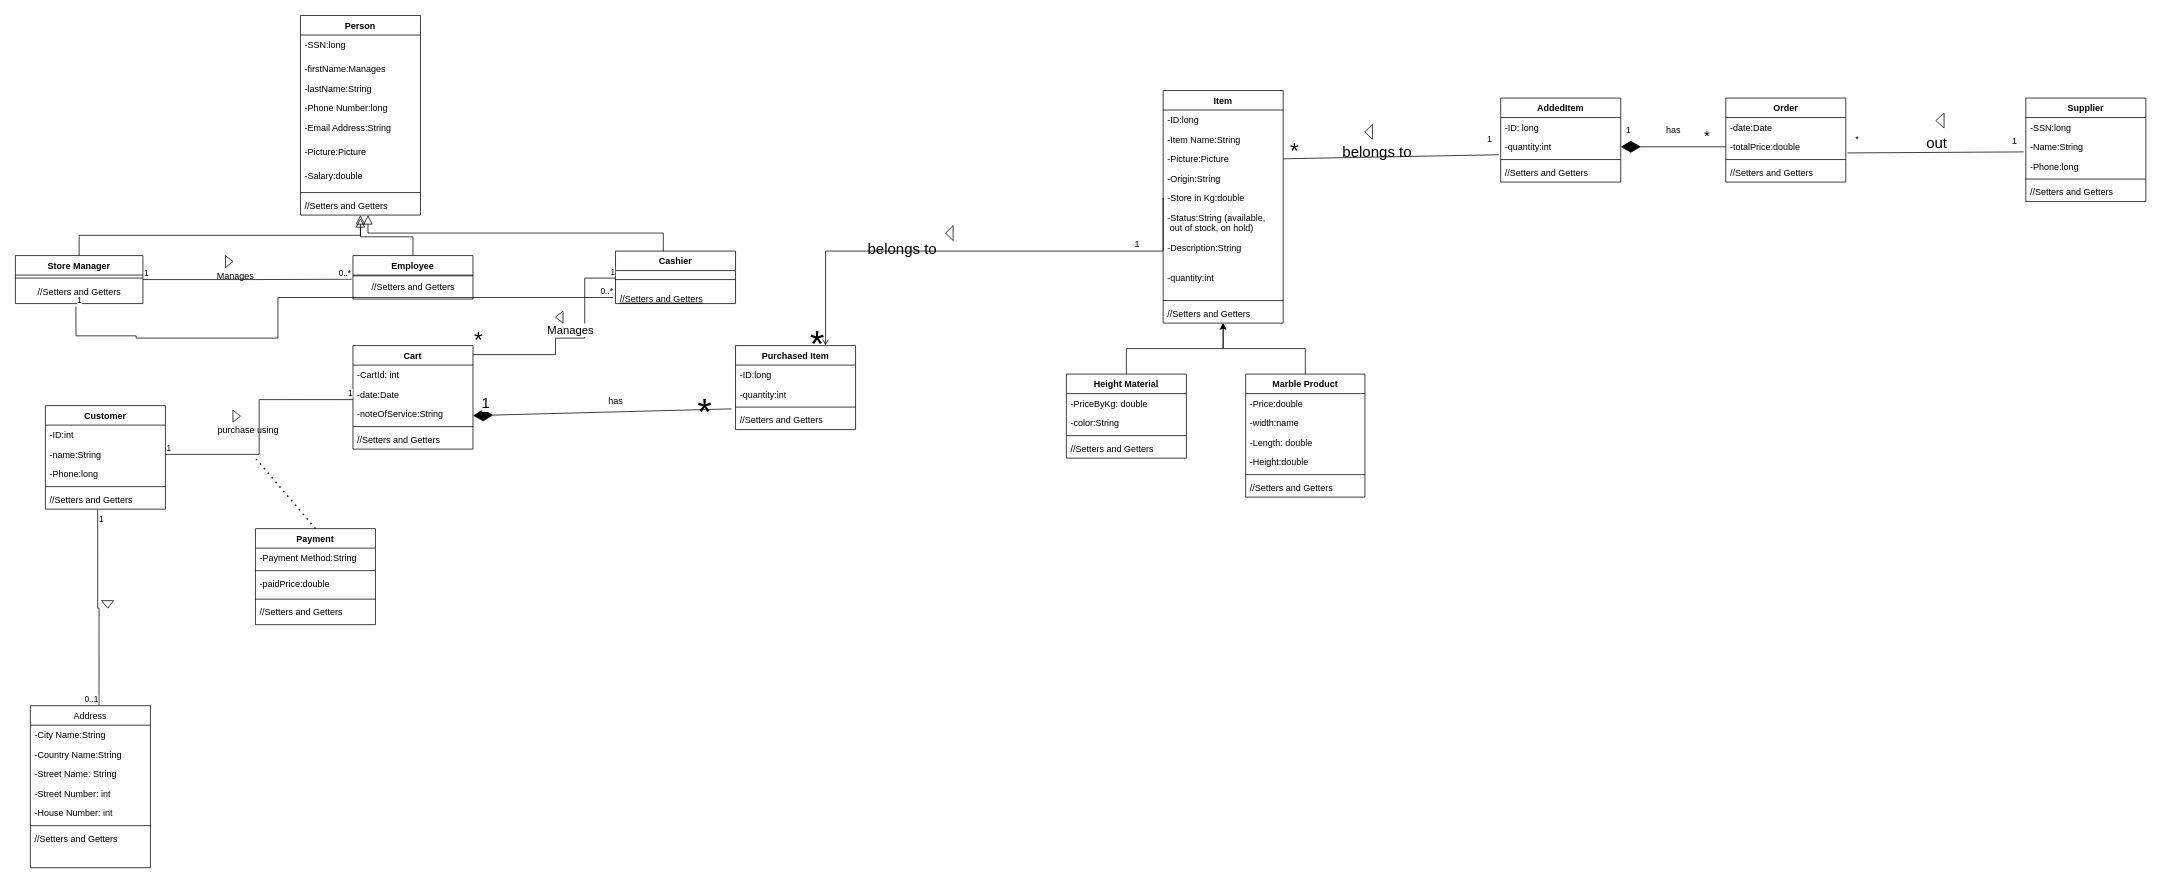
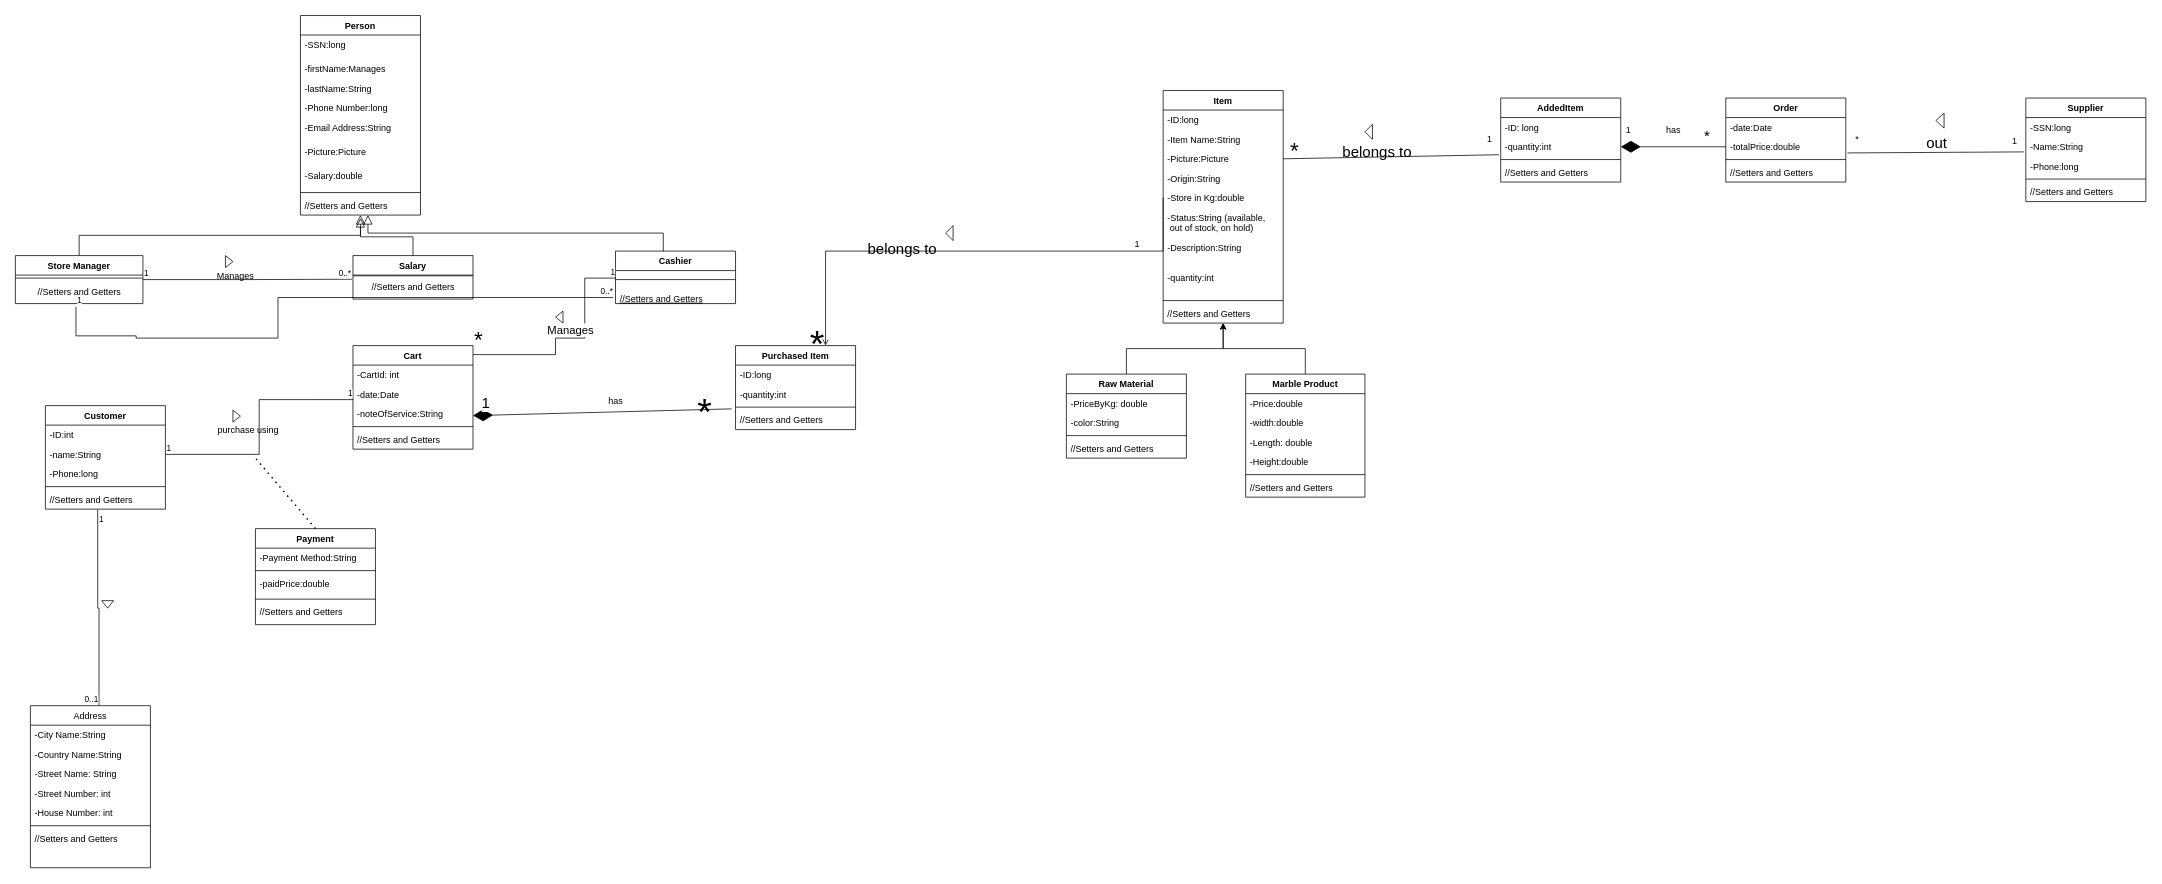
node "Employee": label "Employee" -> "Salary"
node "Height Material": label "Height Material" -> "Raw Material"
node "-width:name": label "-width:name" -> "-width:double"
